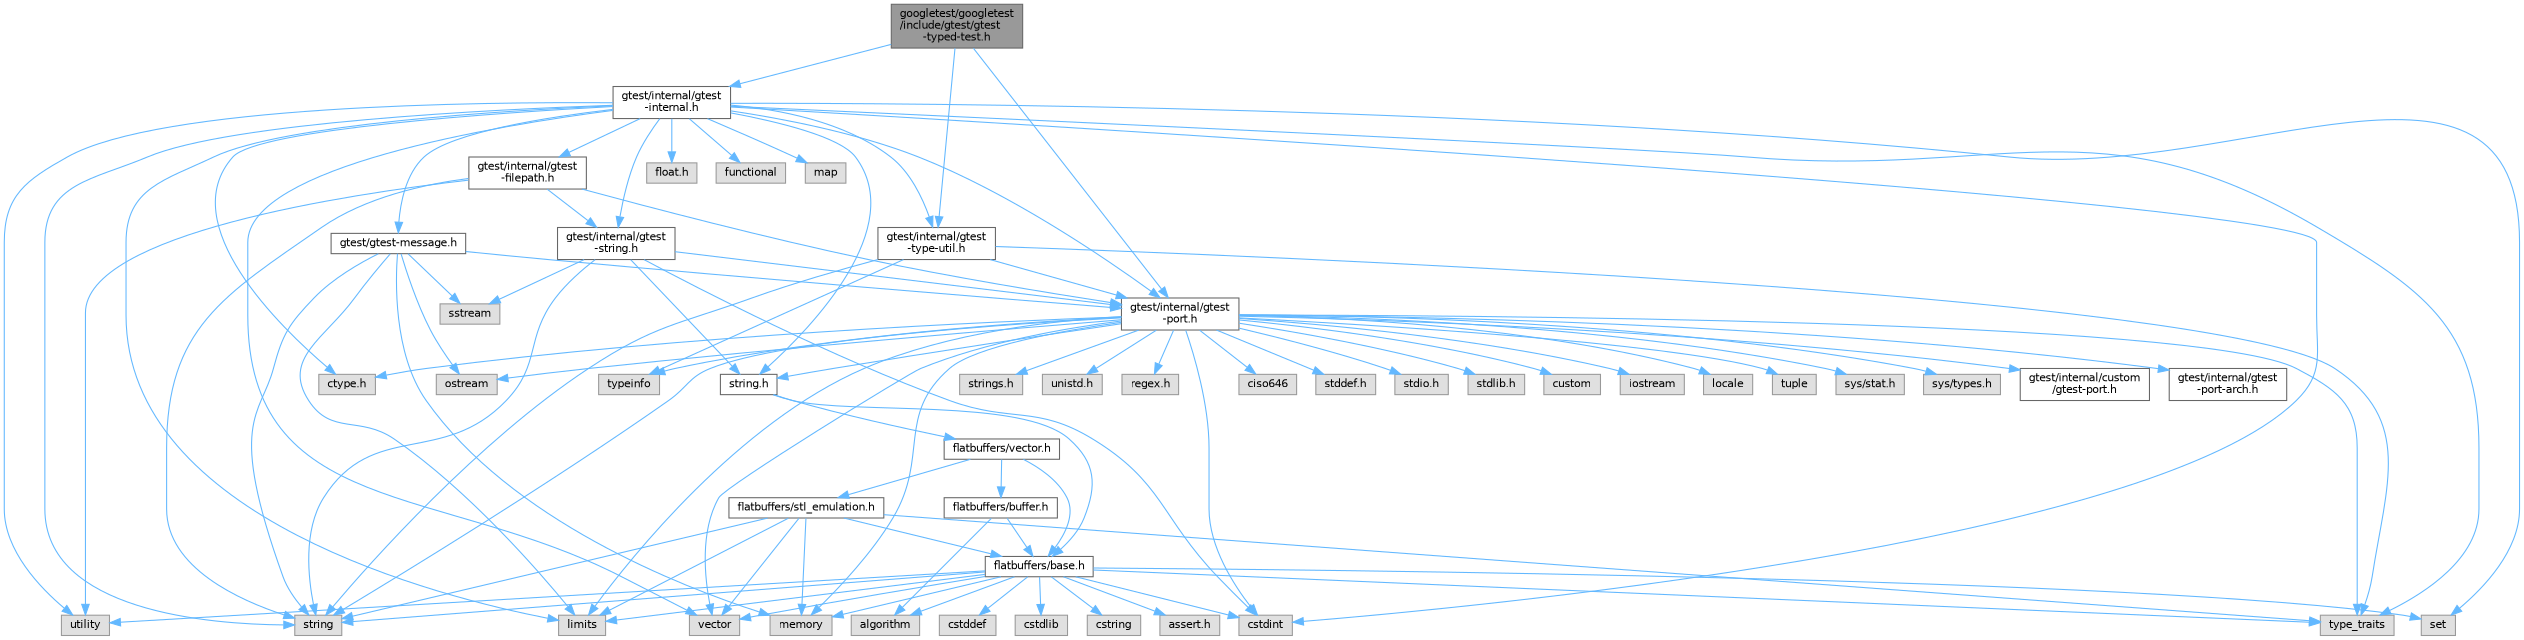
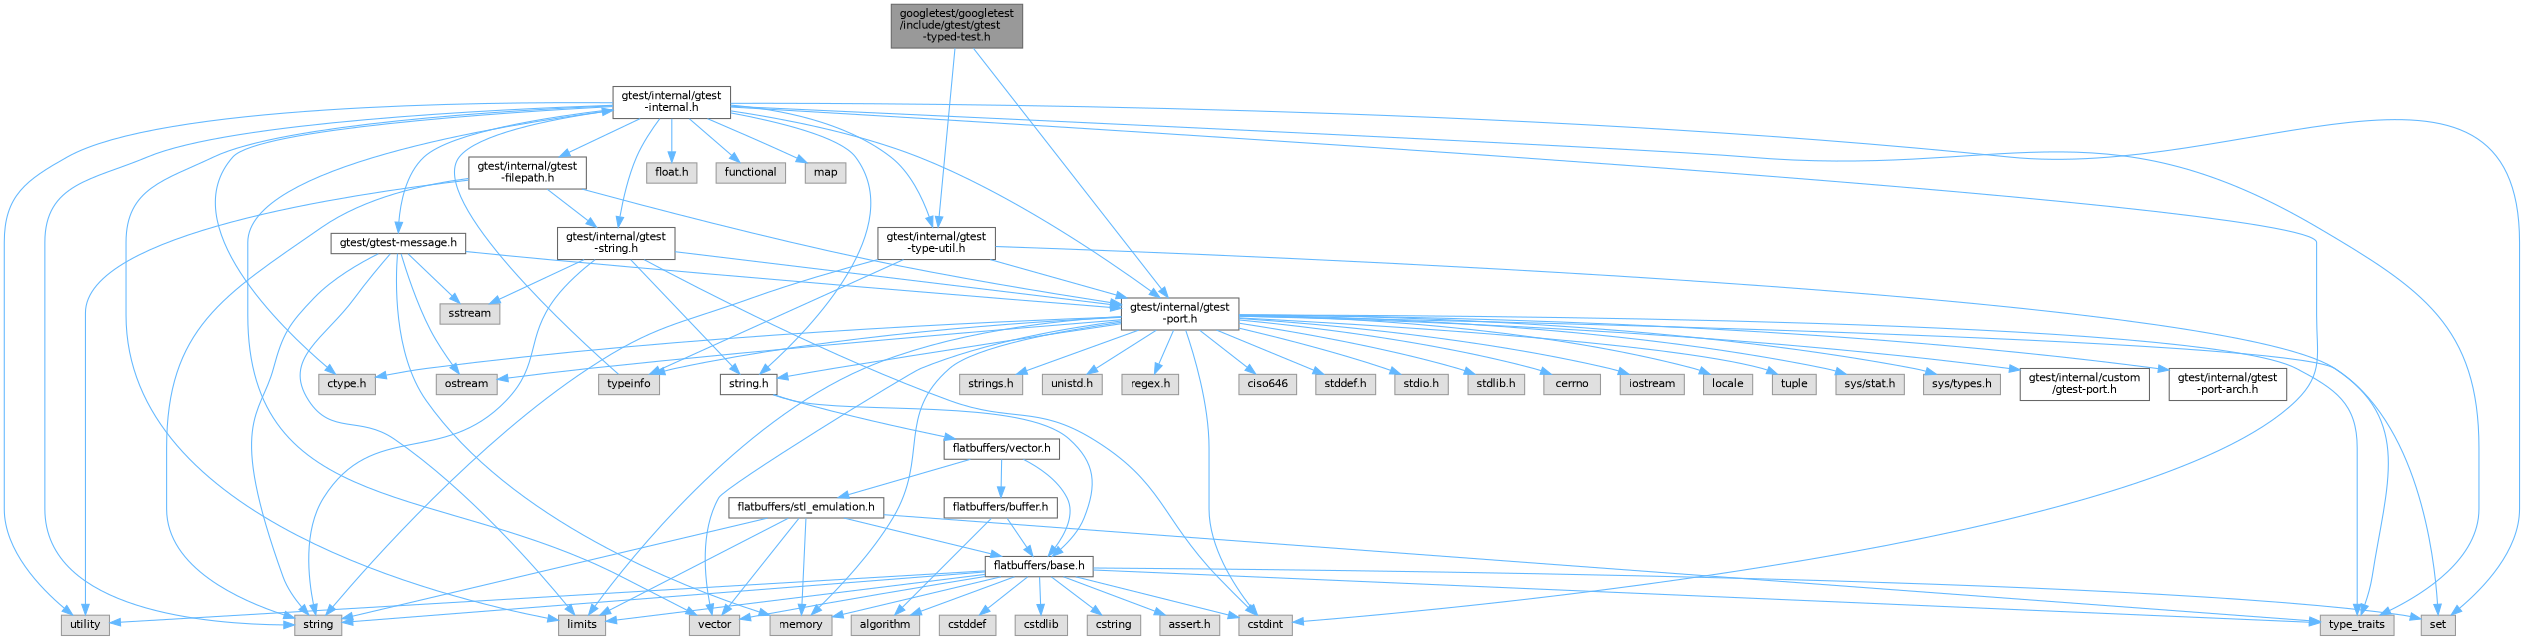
edge "googletest/googletest /include/gtest/gtest -typed-test.h" -> "gtest/internal/gtest -internal.h": now "typeinfo" -> "gtest/internal/gtest -internal.h"
edge "gtest/internal/gtest -port.h" -> "string": now "gtest/internal/gtest -port.h" -> "set"
node "custom": label "custom" -> "cerrno"
